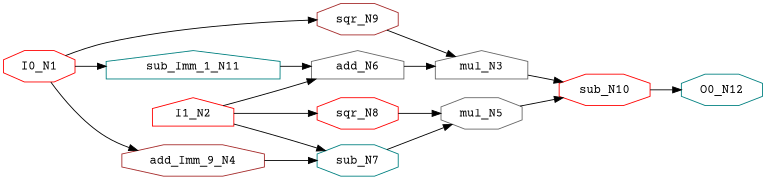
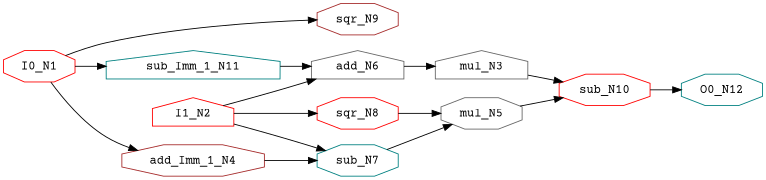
edge "sqr_N9" -> "mul_N3": removed
node "add_Imm_9_N4": label "add_Imm_9_N4" -> "add_Imm_1_N4"
